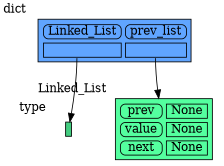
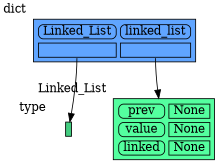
node "Linked_List": text "prev_list" -> "linked_list"
node "prev": text "next" -> "linked"
